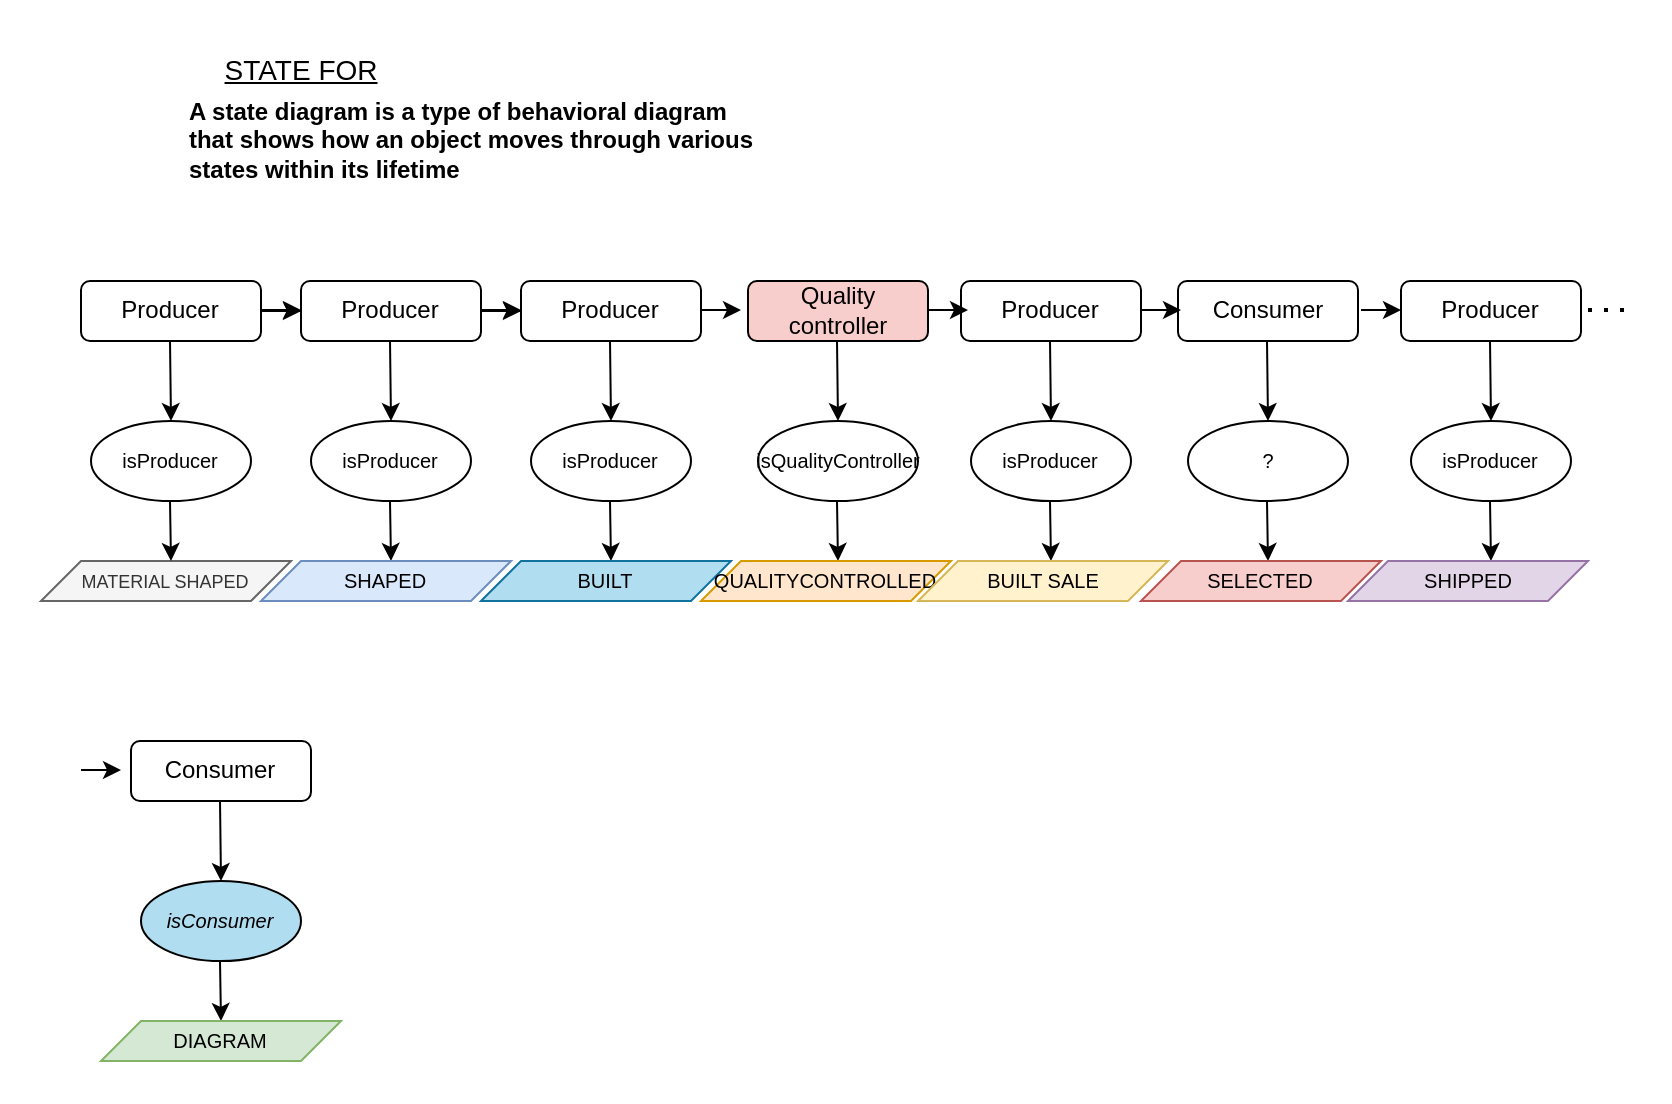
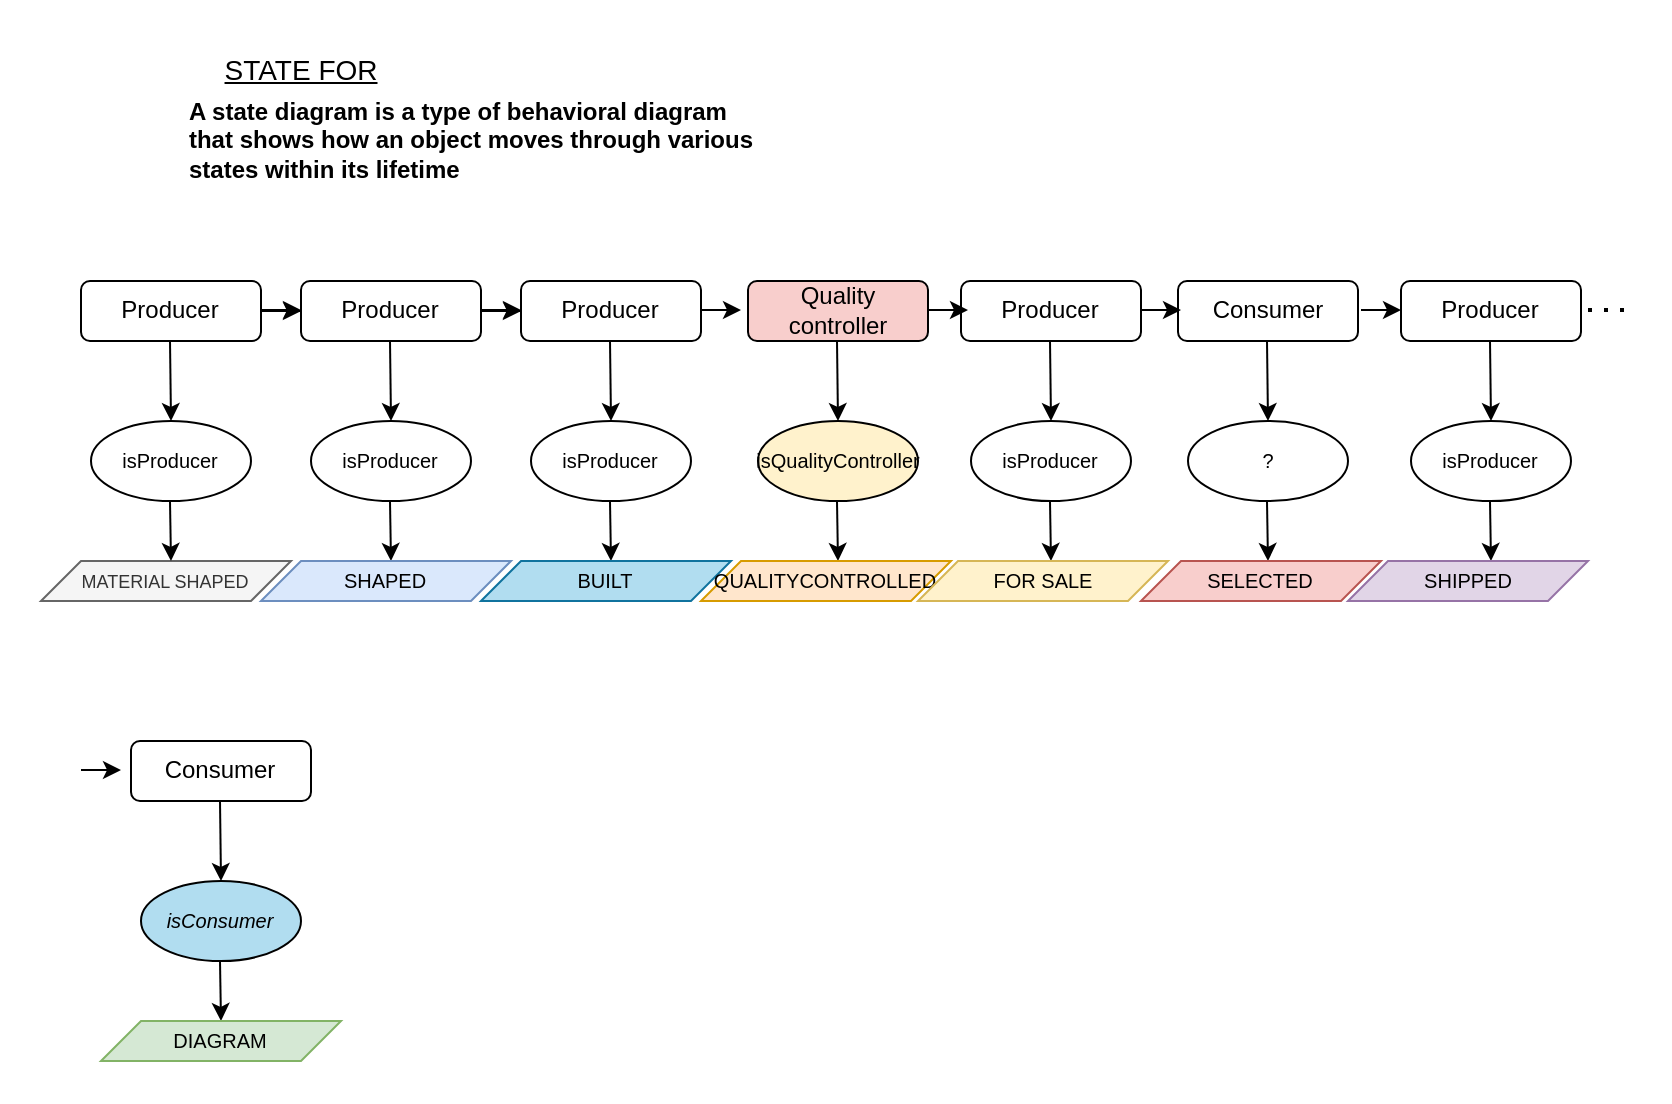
node "isQualityController": fillcolor #ffffff -> #fff2cc
node "BUILT SALE": label "BUILT SALE" -> "FOR SALE"
